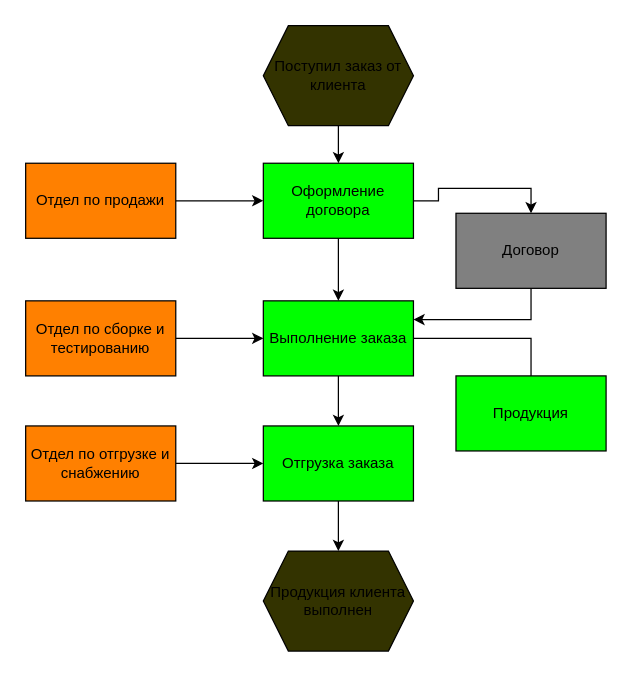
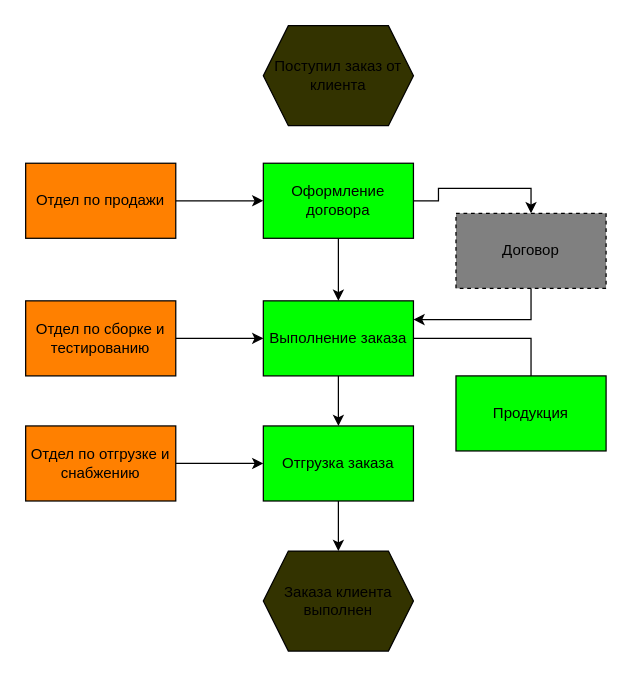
edge "Поступил заказ от клиента" -> "Оформление договора": removed
node "Договор": style solid -> dashed
node "Продукция клиента выполнен": label "Продукция клиента выполнен" -> "Заказа клиента выполнен"
